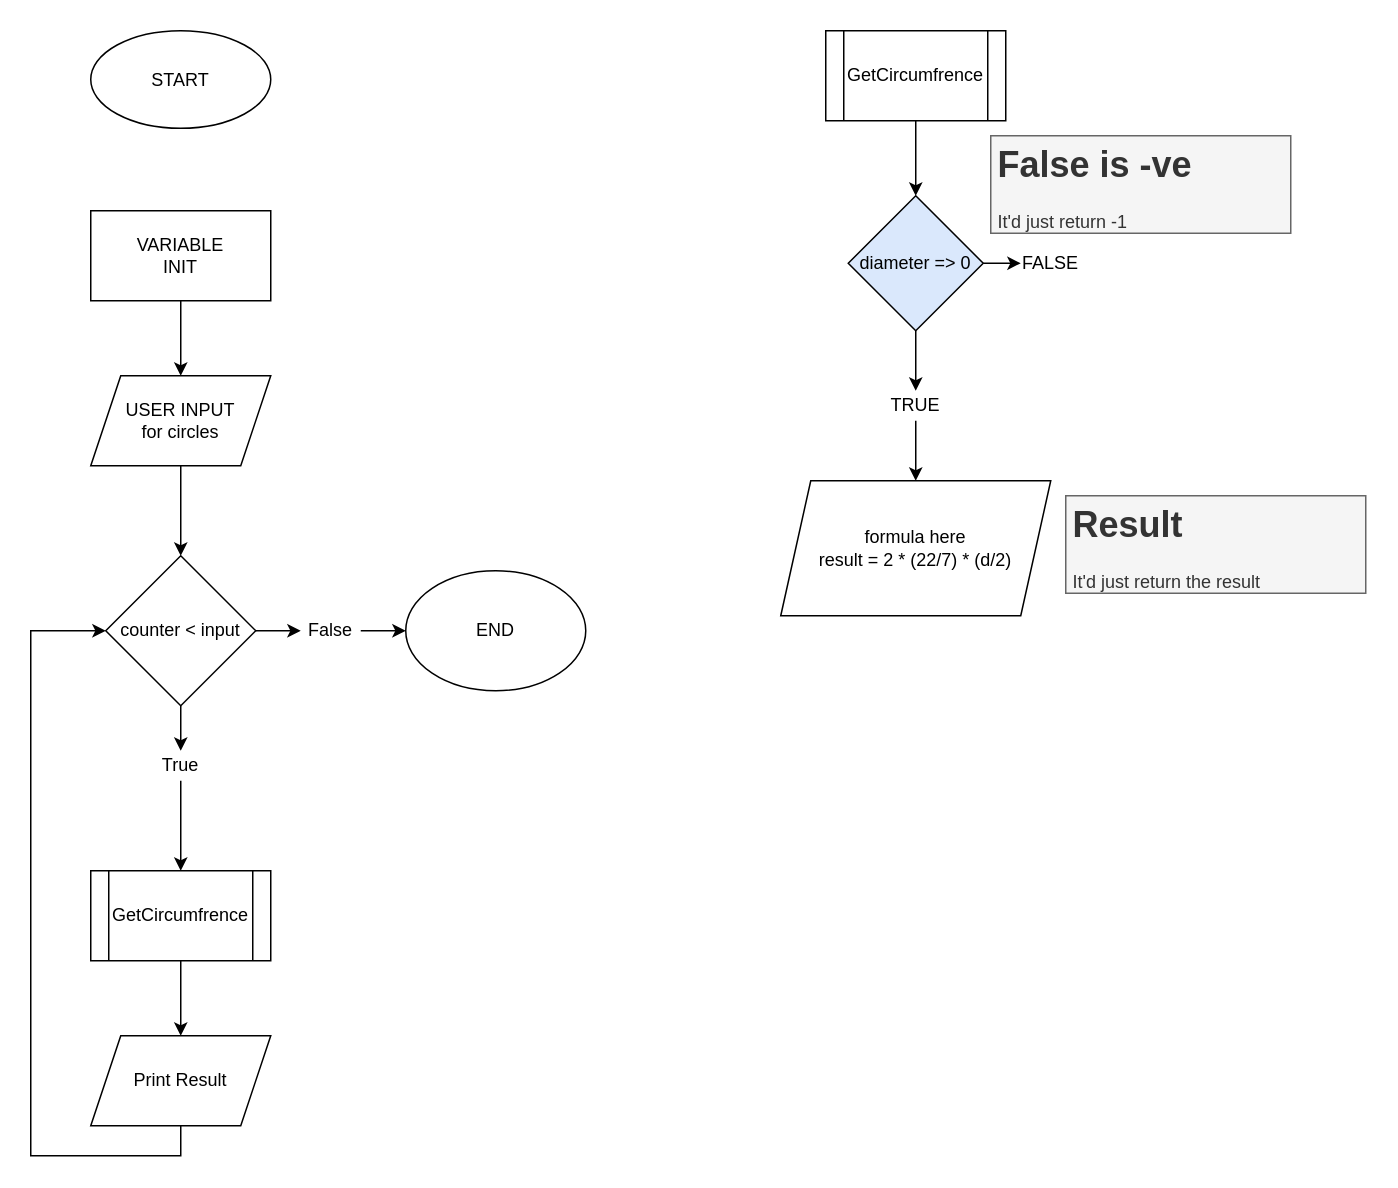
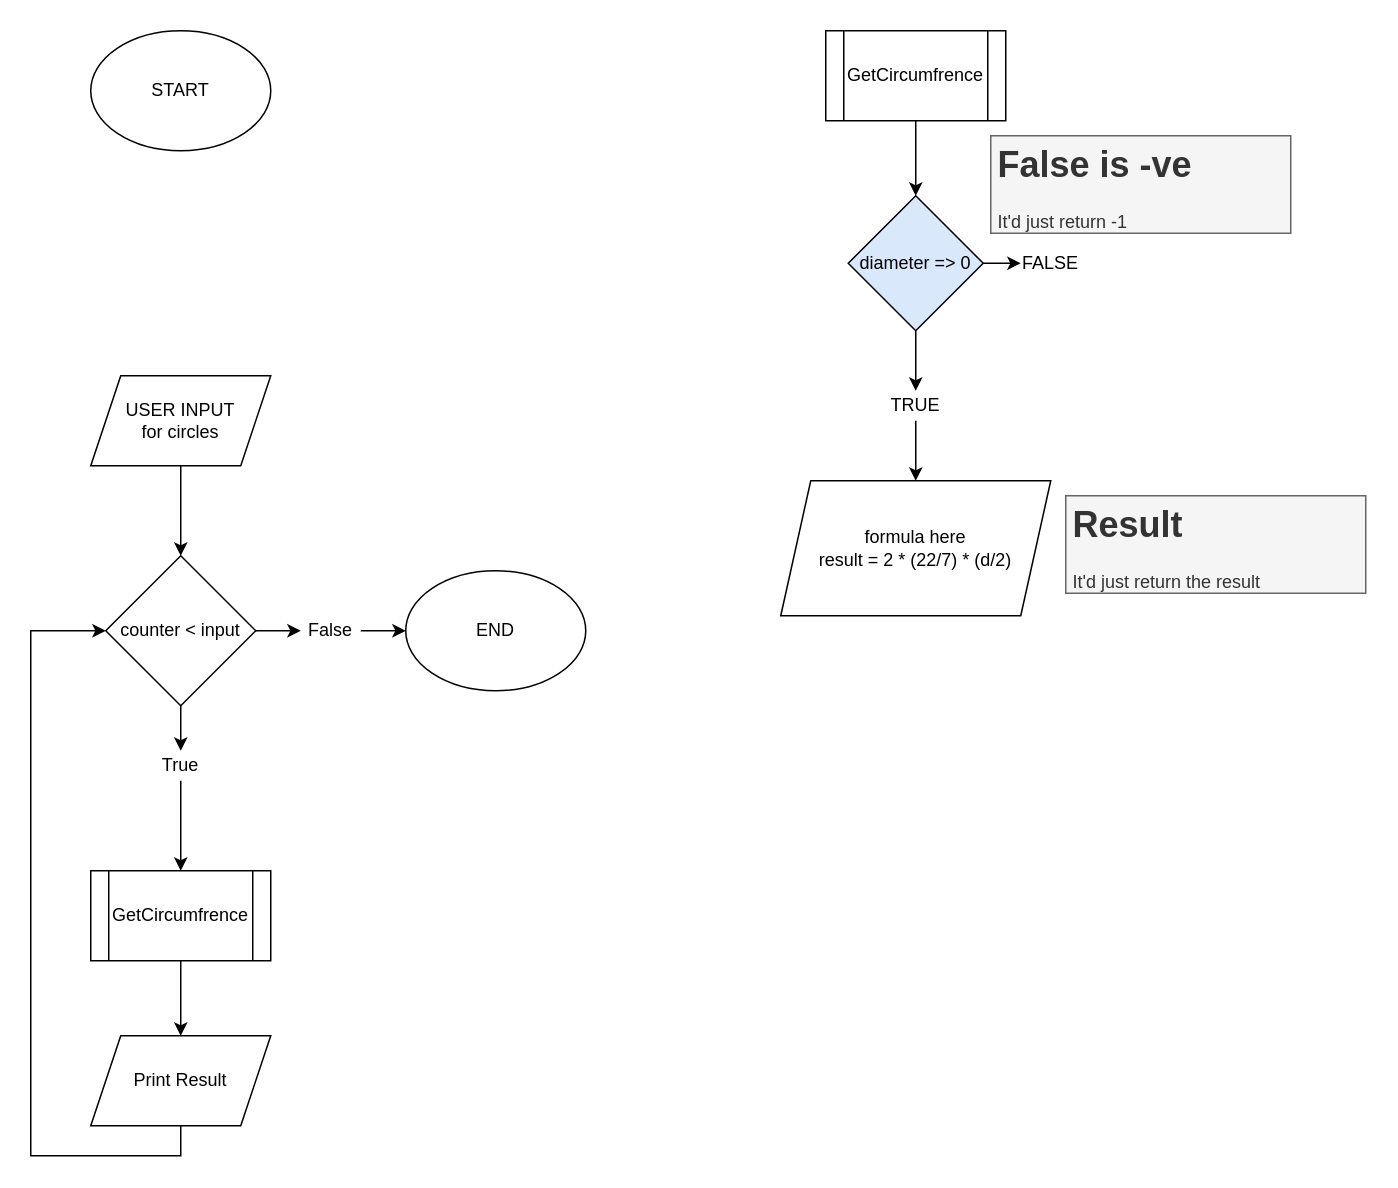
node "START": size 180x98 -> 180x120
node "VARIABLE INIT": removed
edge "VARIABLE INIT" -> "USER INPUT for circles": removed
